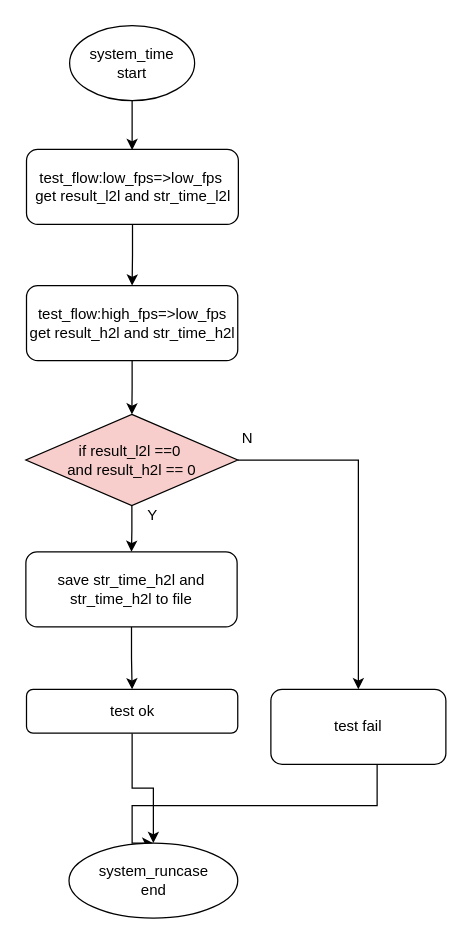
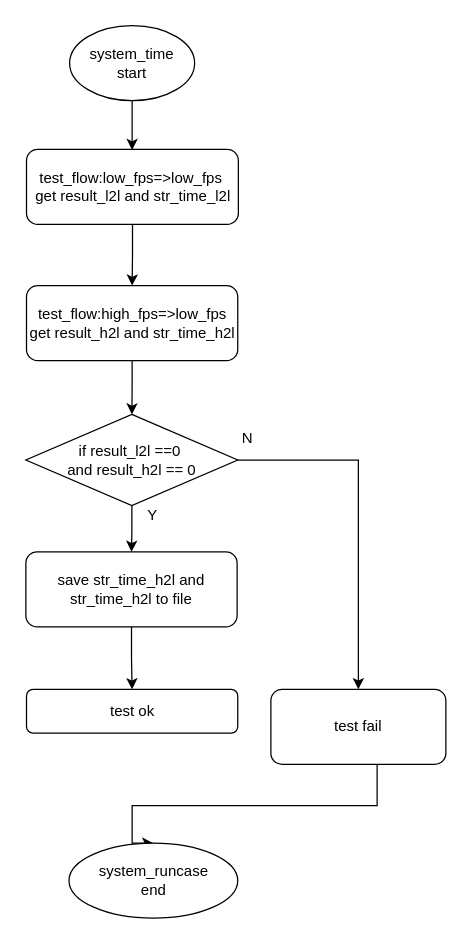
node "if result_l2l ==0 and result_h2l == 0": fillcolor #f8cecc -> #ffffff
edge "test ok" -> "system_runcase end": removed
